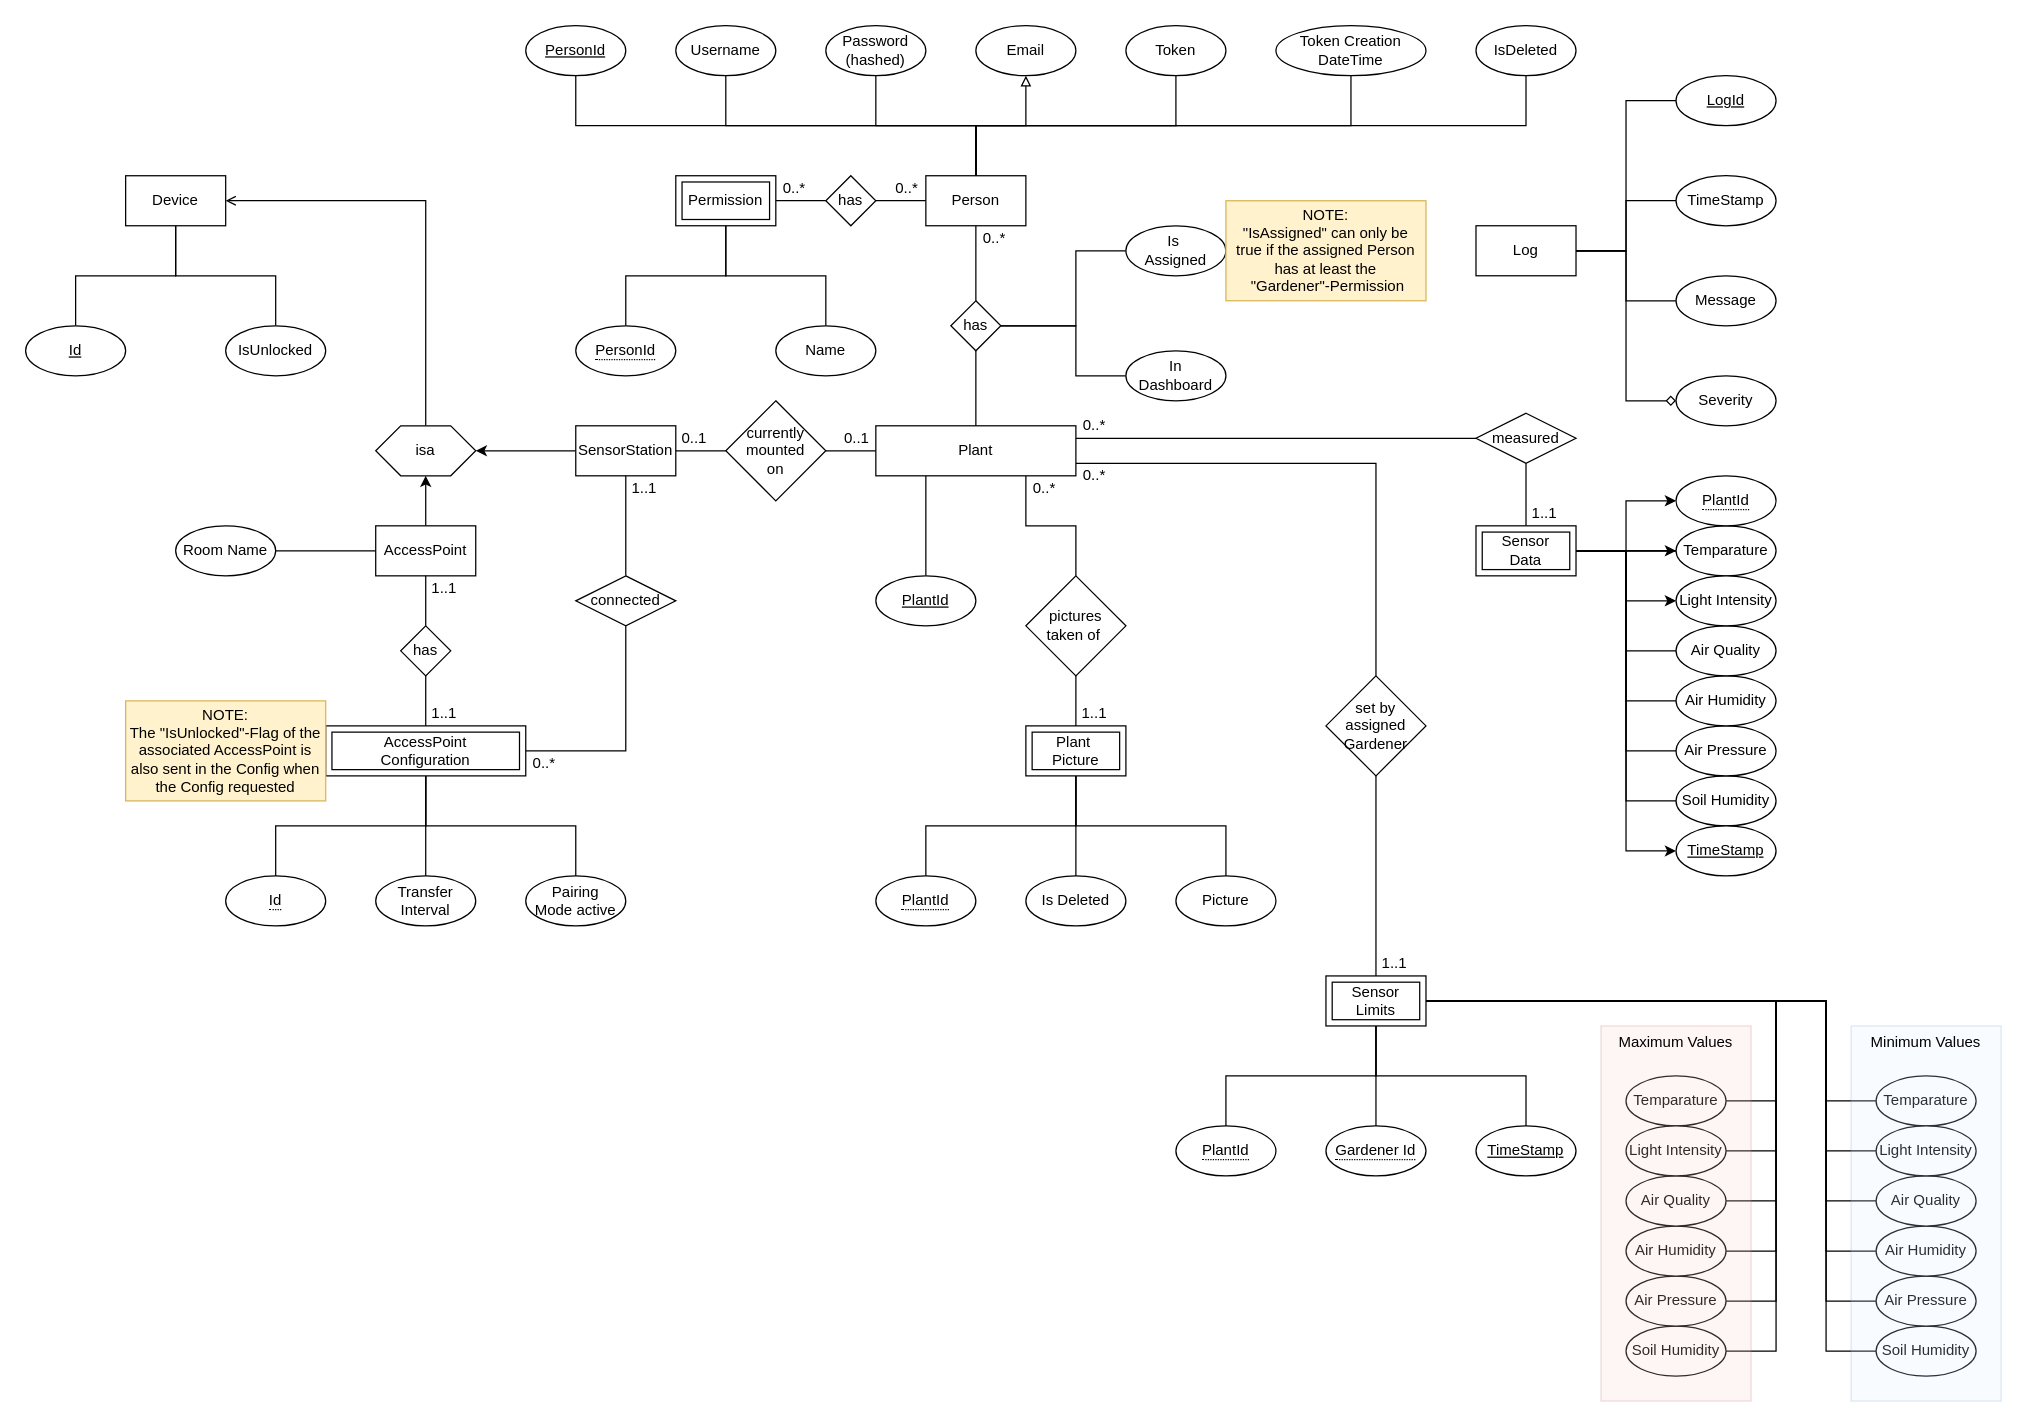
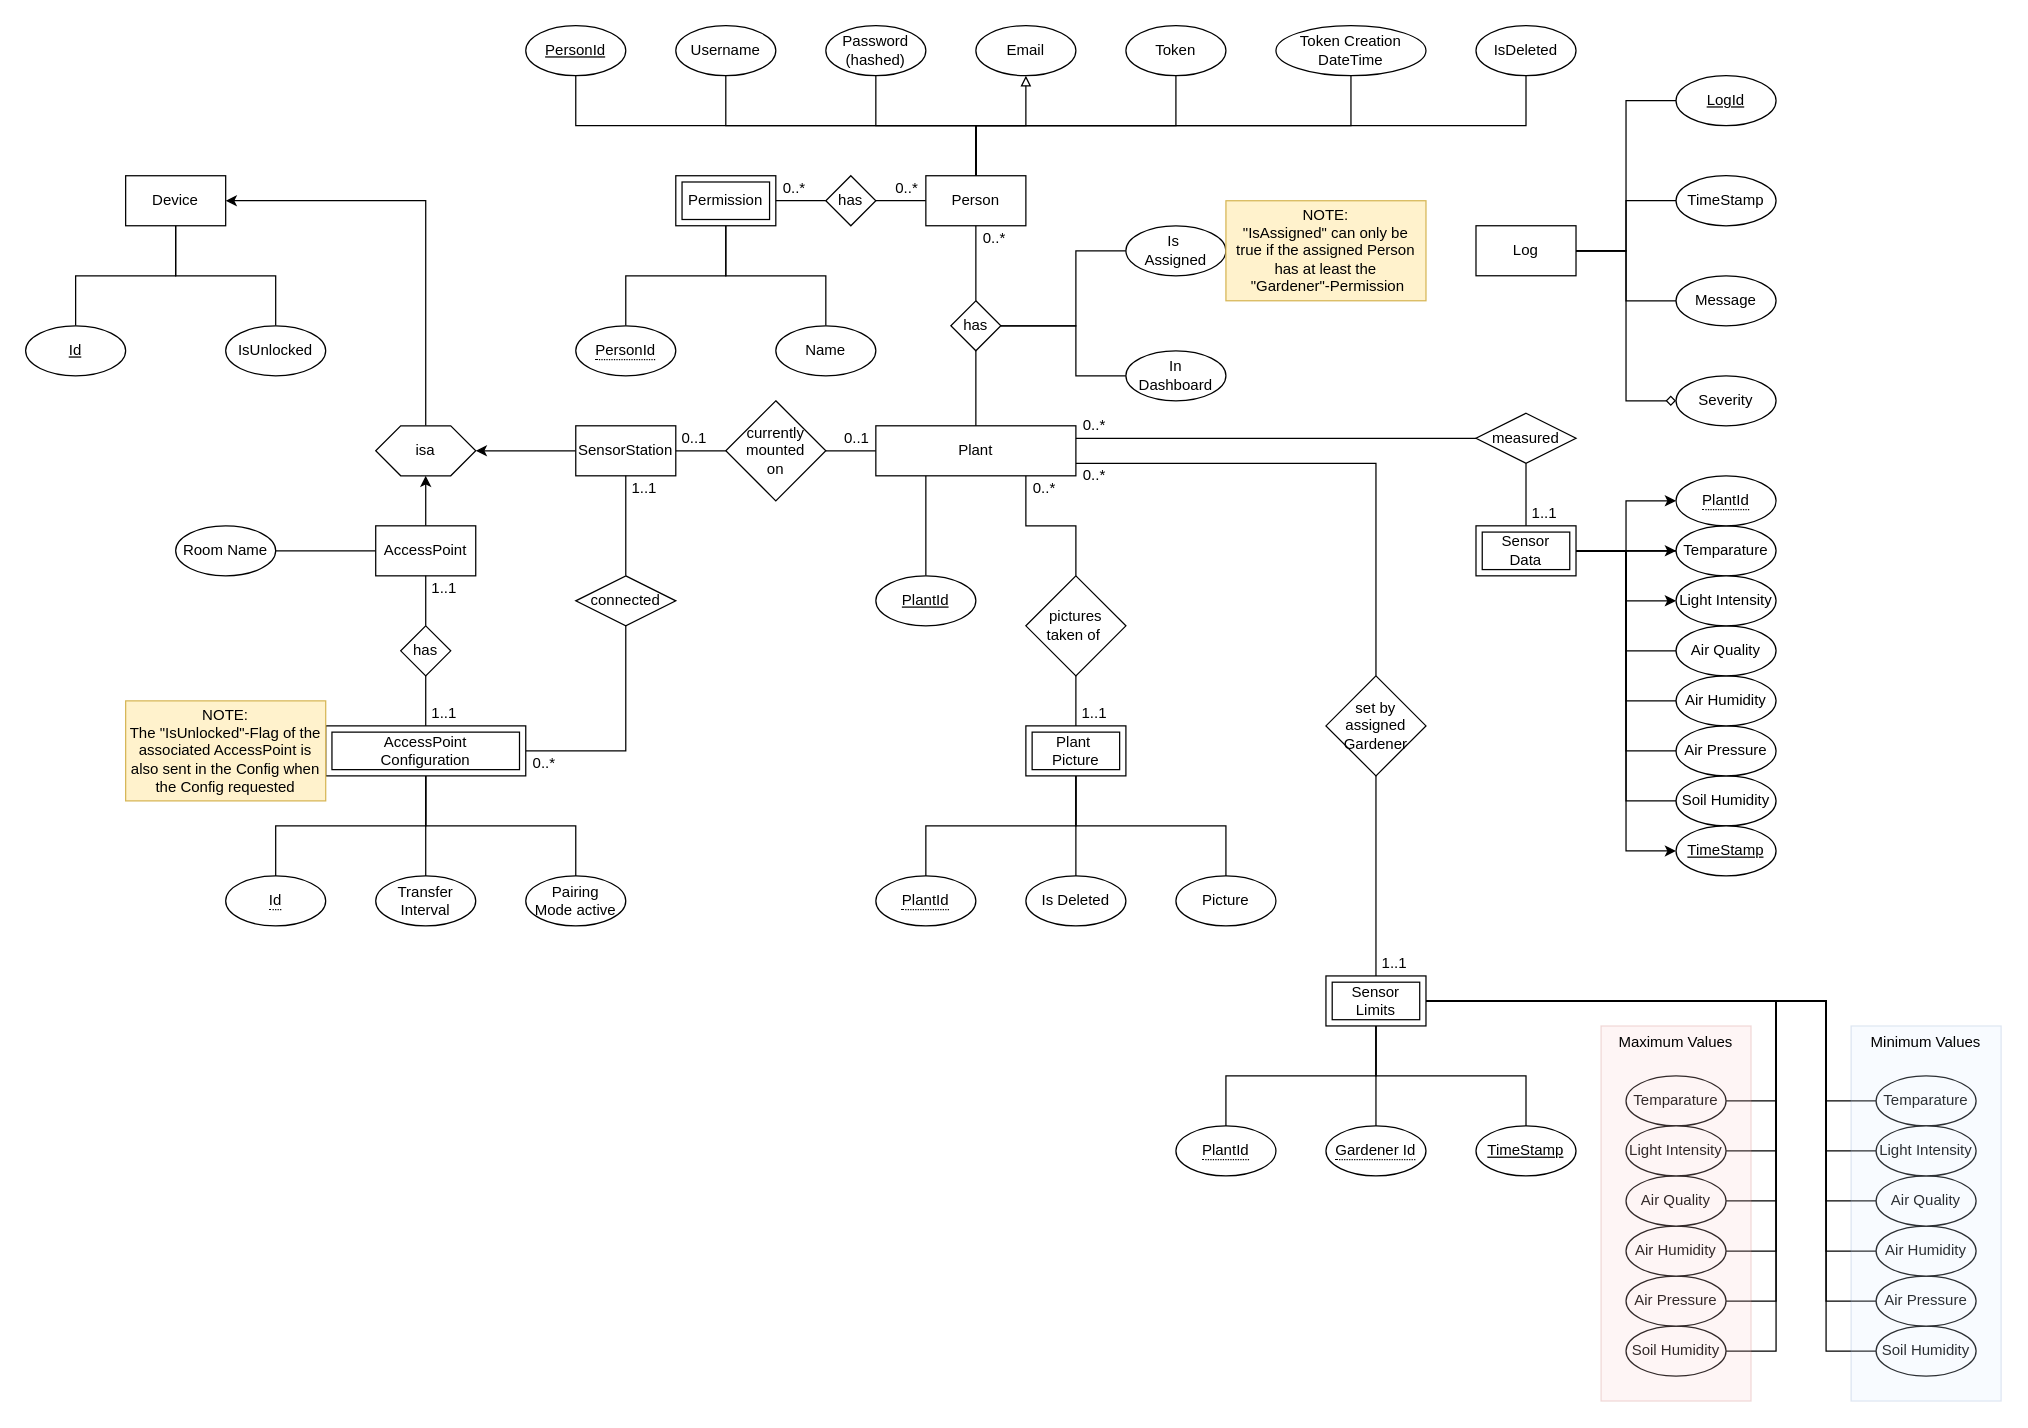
edge "isa" -> "Device": arrowhead open -> classic
